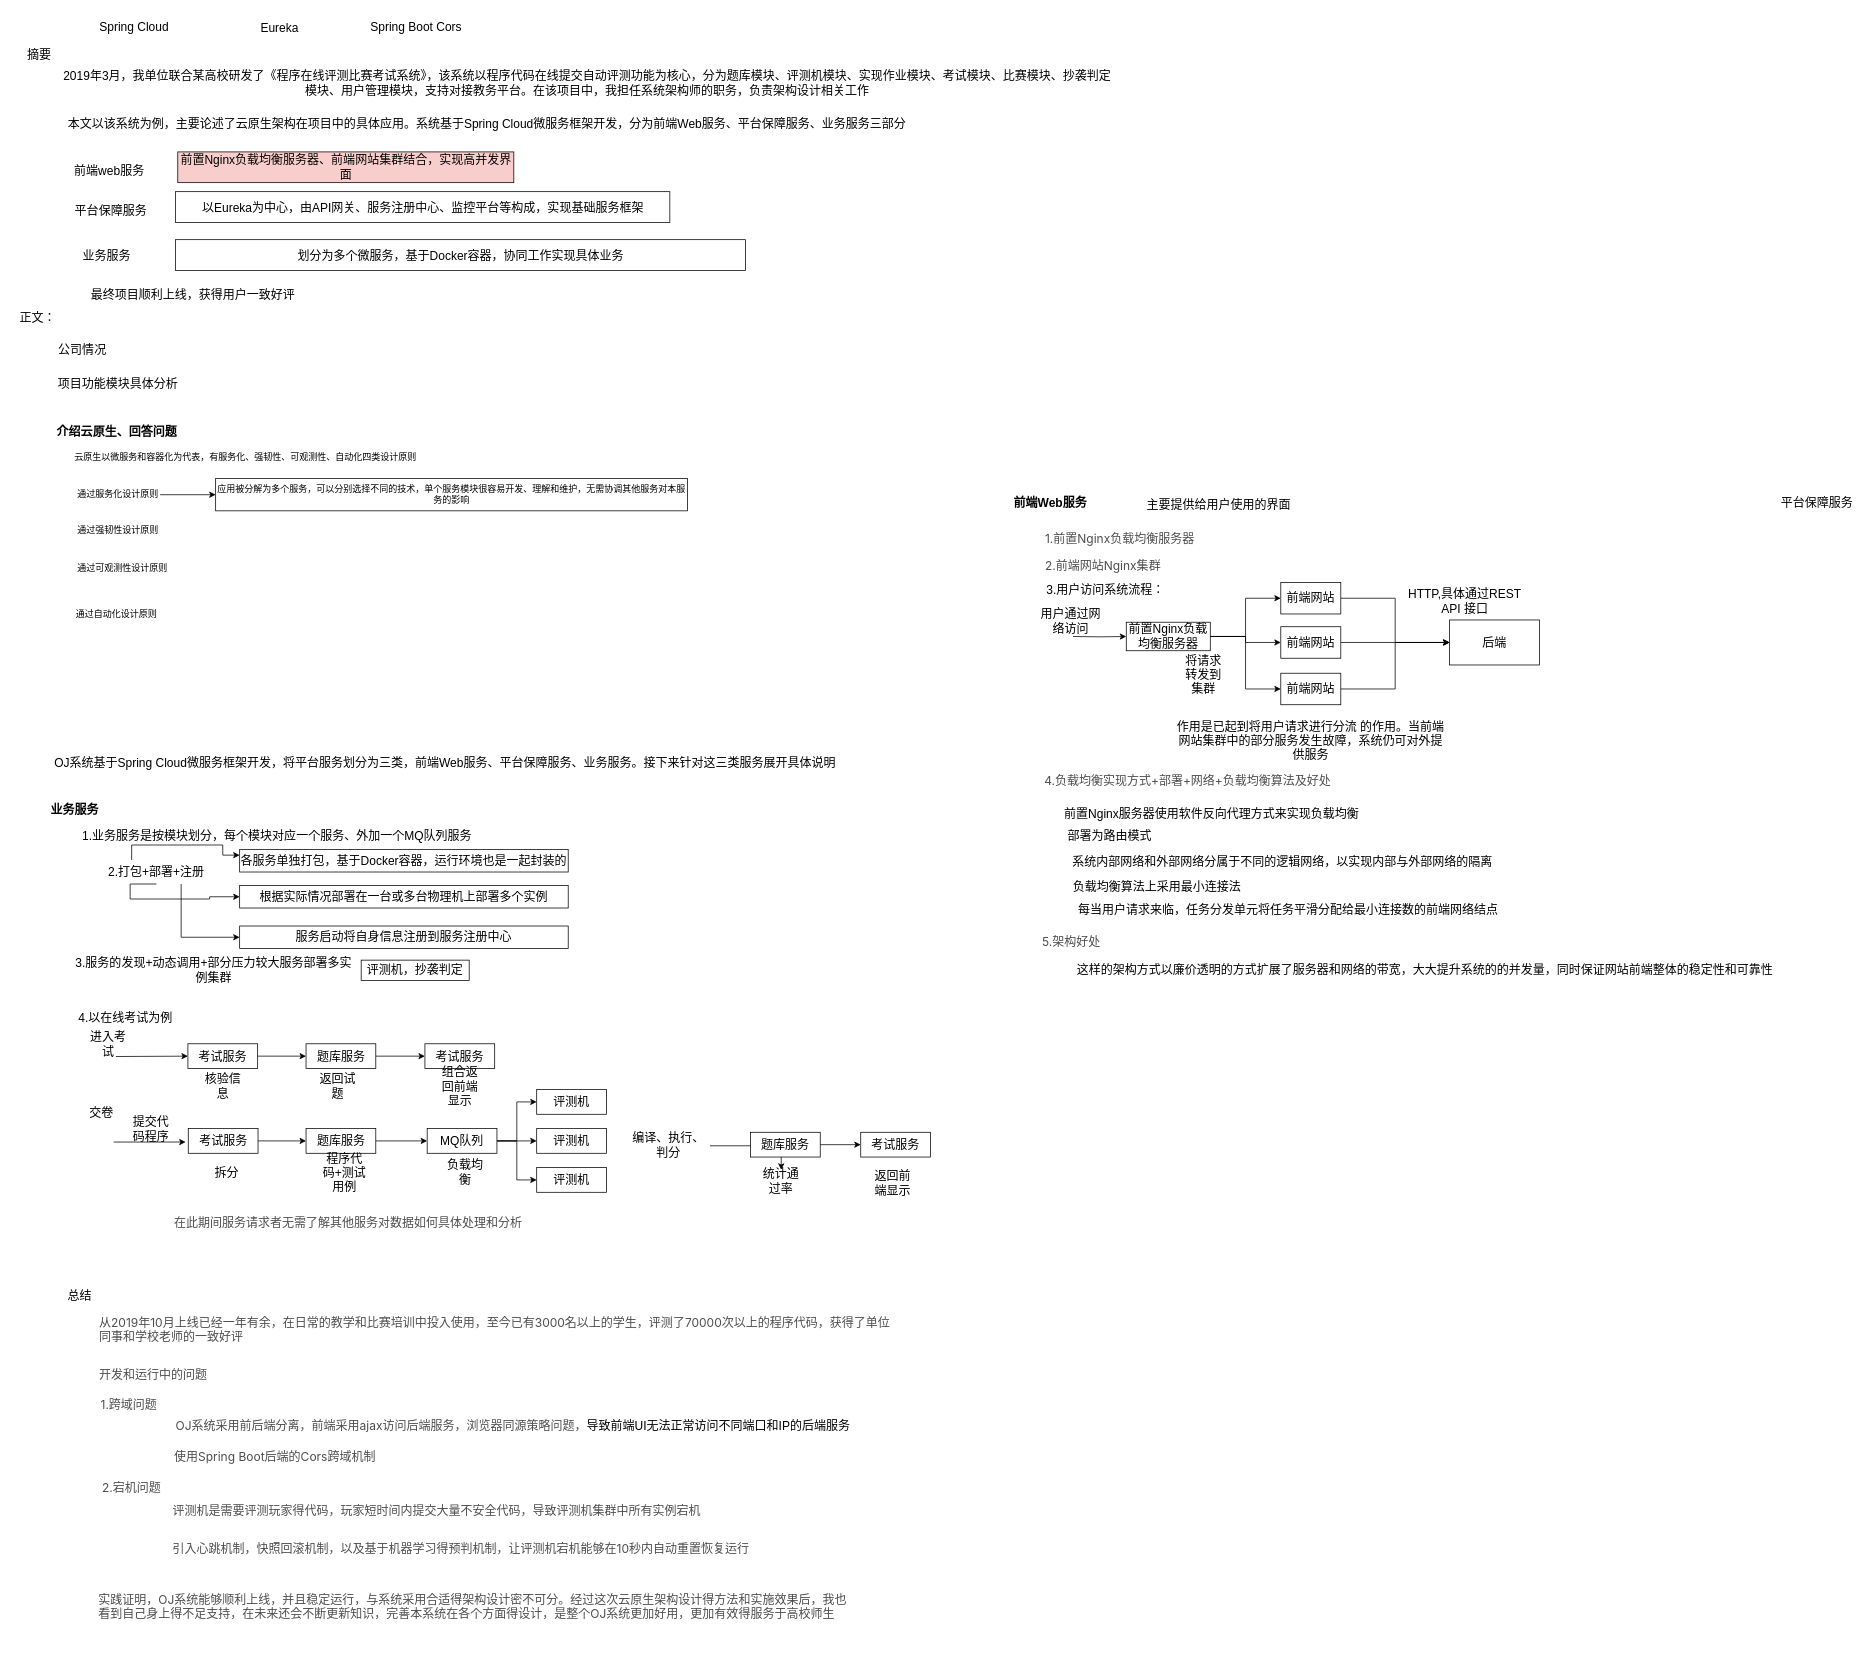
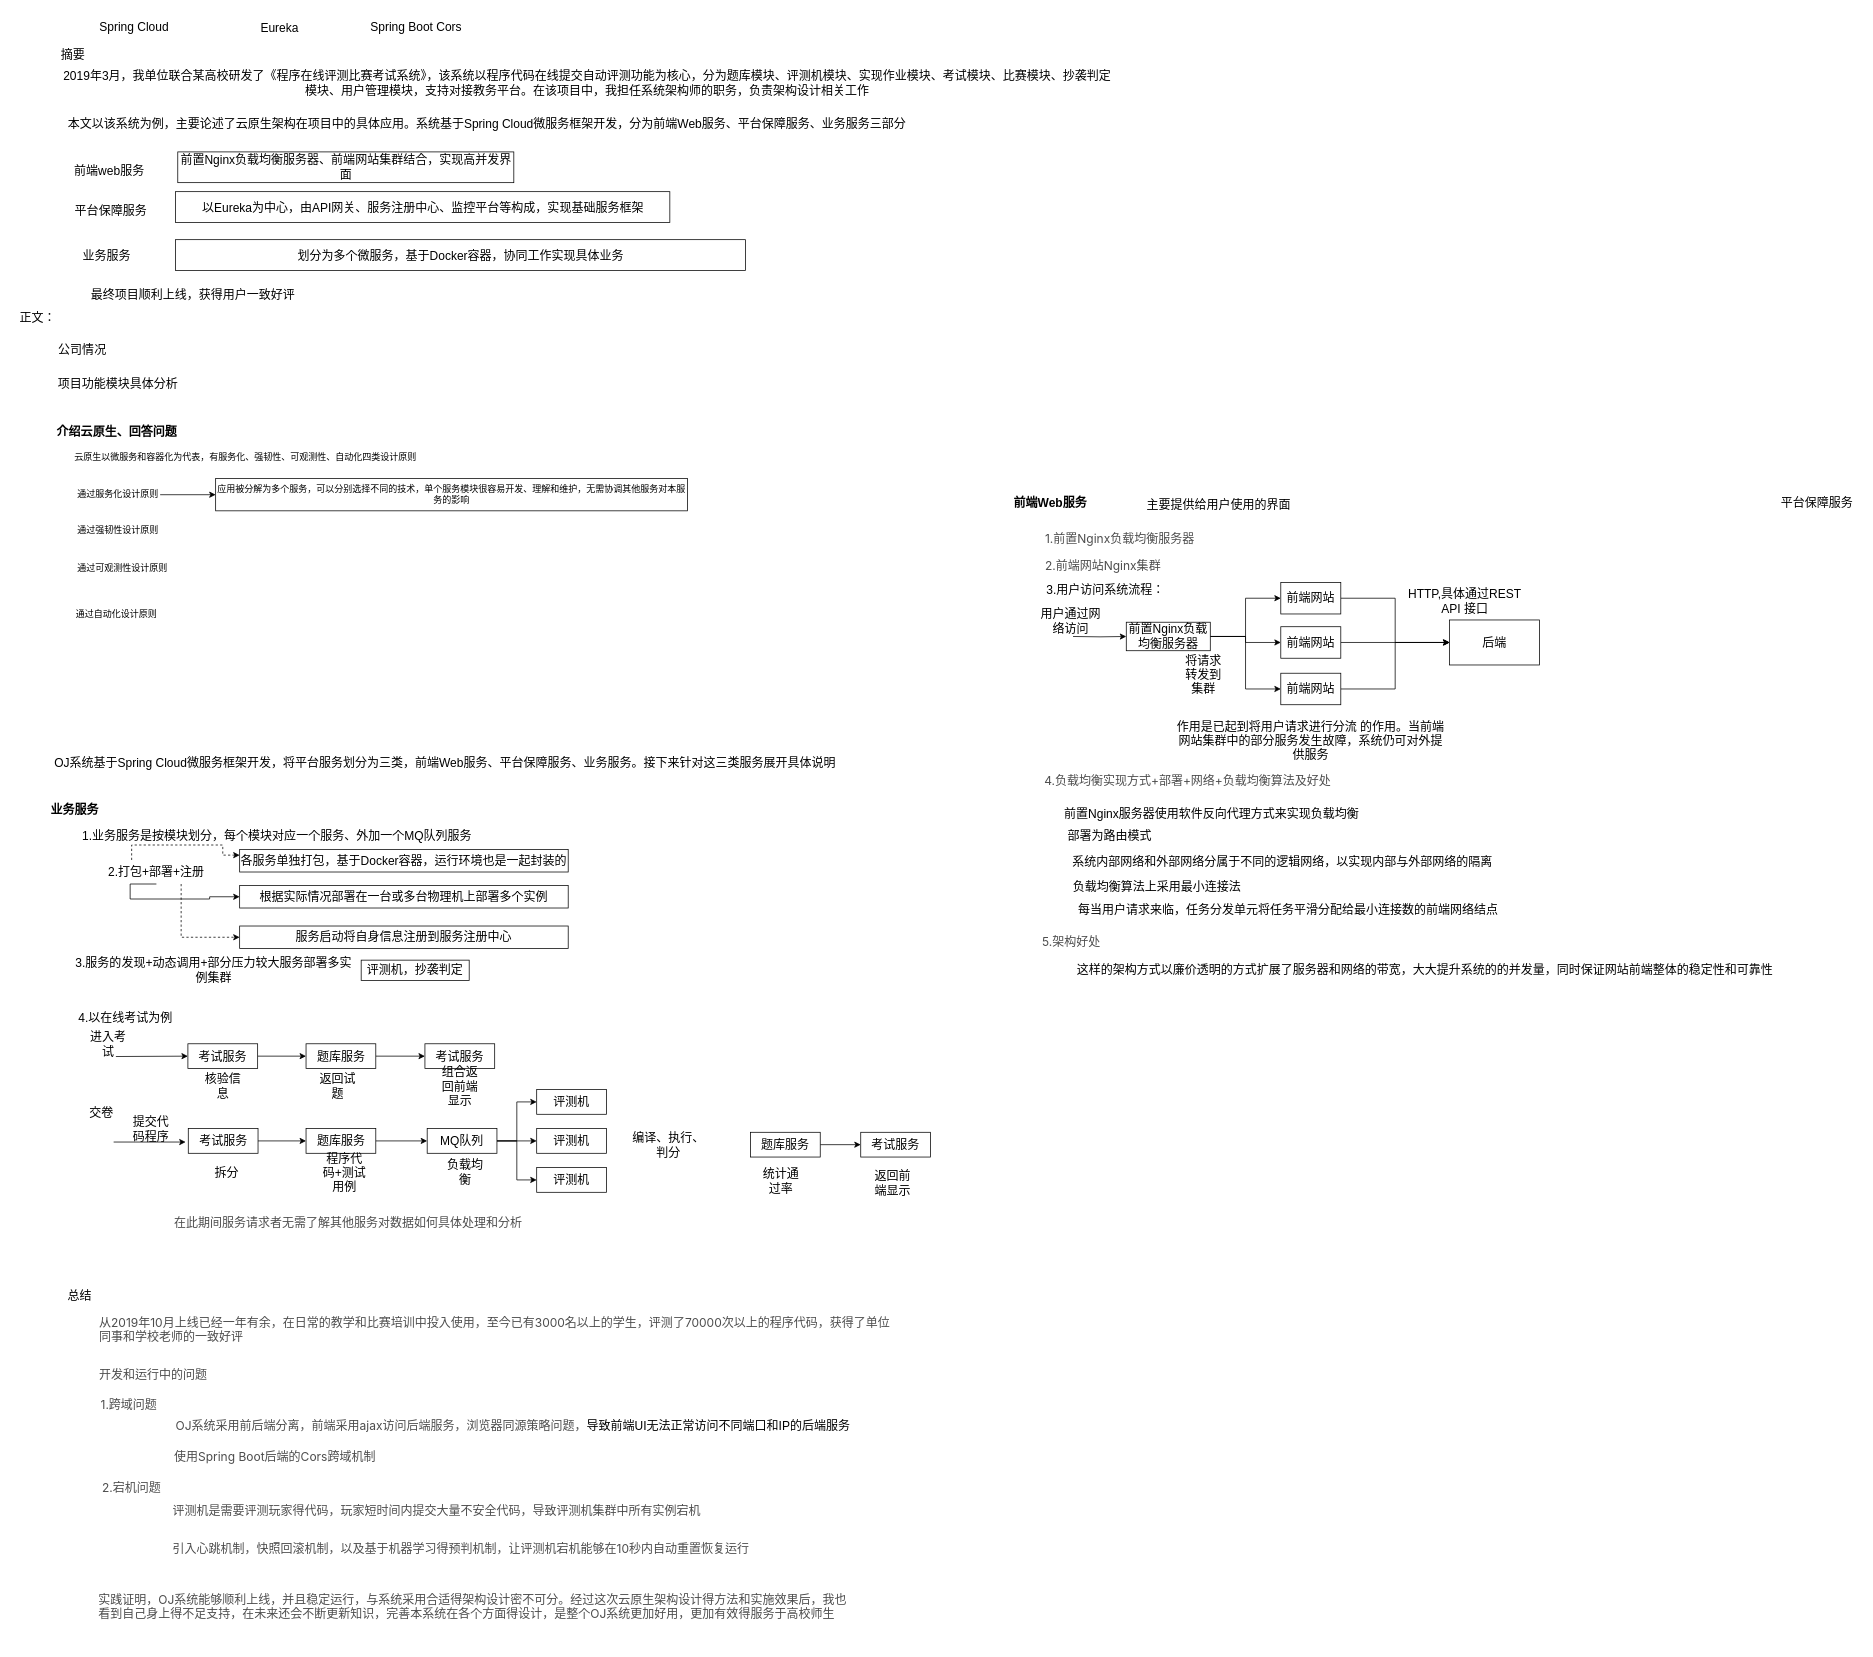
node "摘要": moved (39, 54) -> (73, 54)
node "前置Nginx负载均衡服务器、前端网站集群结合，实现高并发界面": fillcolor #f8cecc -> #ffffff
edge "2.打包+部署+注册" -> "各服务单独打包，基于Docker容器，运行环境也是一起封装的": style solid -> dashed
edge "2.打包+部署+注册" -> "服务启动将自身信息注册到服务注册中心": style solid -> dashed
edge "编译、执行、判分" -> "统计通过率": removed
